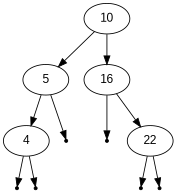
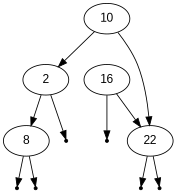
edge "10" -> "16": now "10" -> "22"
node "5": label "5" -> "2"
node "4": label "4" -> "8"
